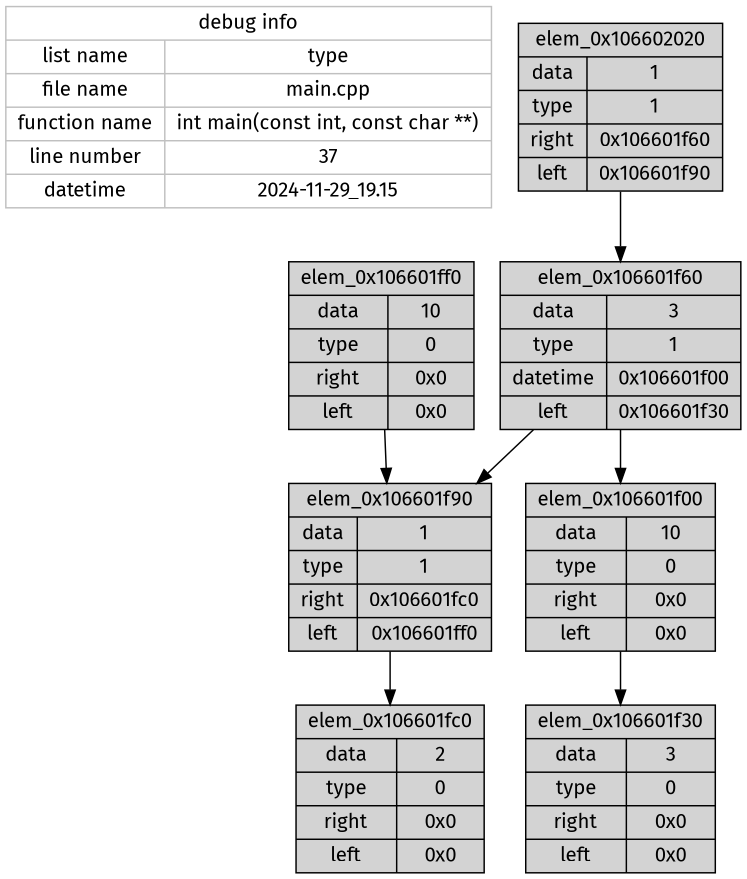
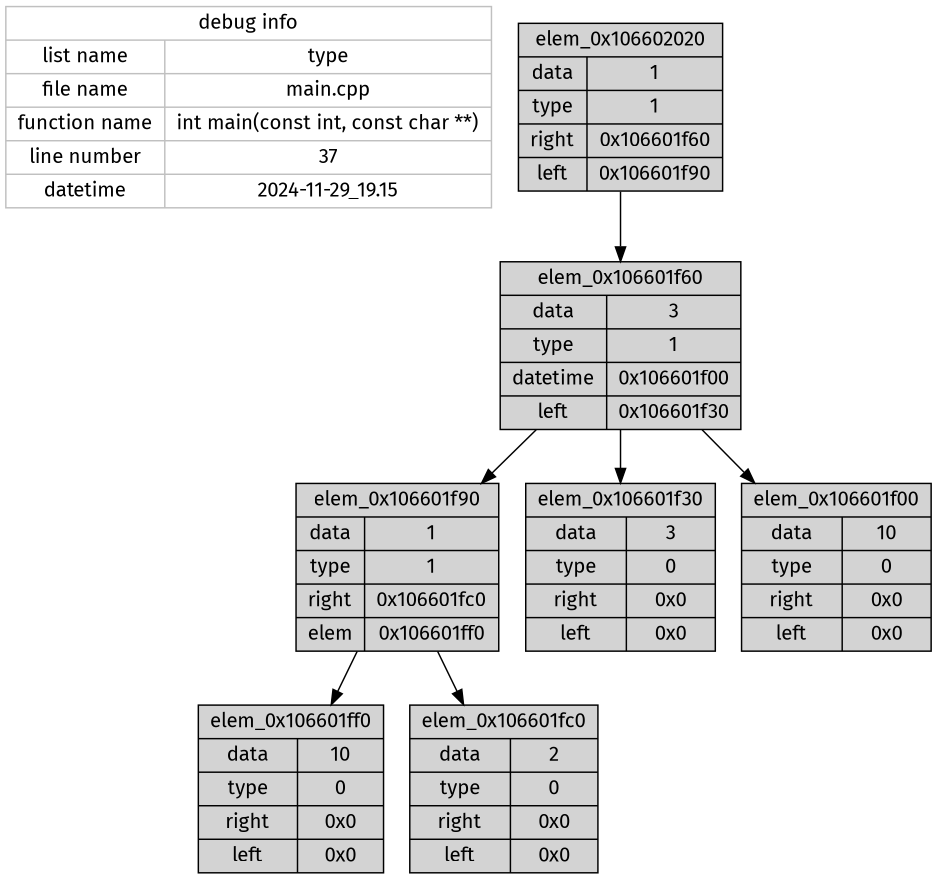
edge "elem_0x106601ff0" -> "elem_0x106601f90": reversed
node "elem_0x106601f90": text "left" -> "elem"
edge "elem_0x106601f00" -> "elem_0x106601f30": now "elem_0x106601f60" -> "elem_0x106601f30"
